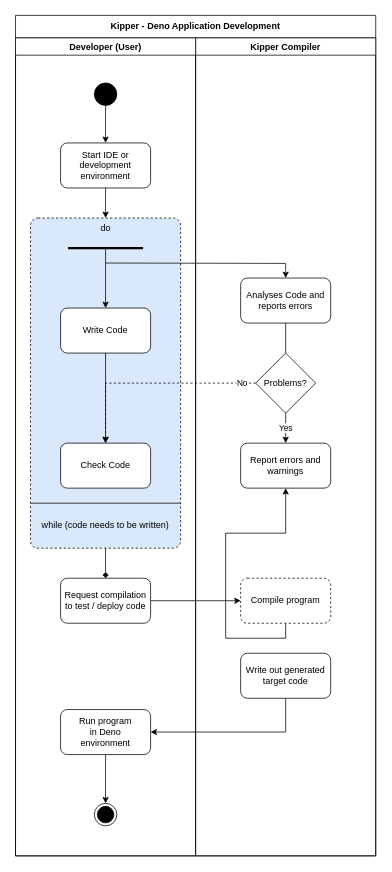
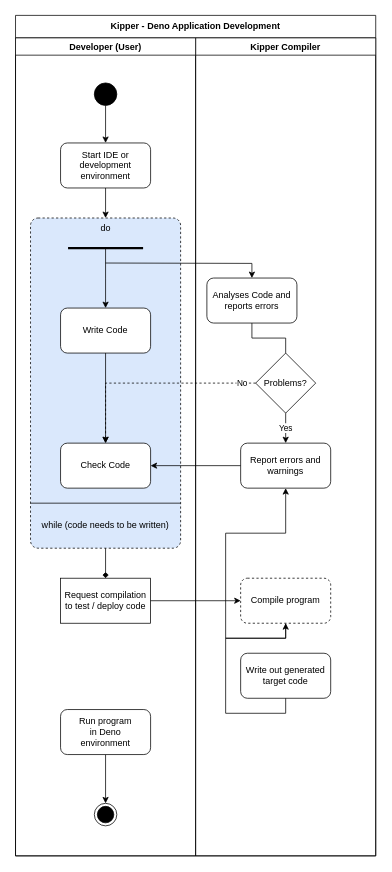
node "Analyses Code and reports errors": moved (285, 300) -> (252, 300)
edge "Report errors and warnings" -> "Check Code": added
node "Request compilationto test / deploy code": shape rounded rectangle -> rectangle
edge "Write out generated target code" -> "Run program in Deno environment": now "Write out generated target code" -> "Compile program"
